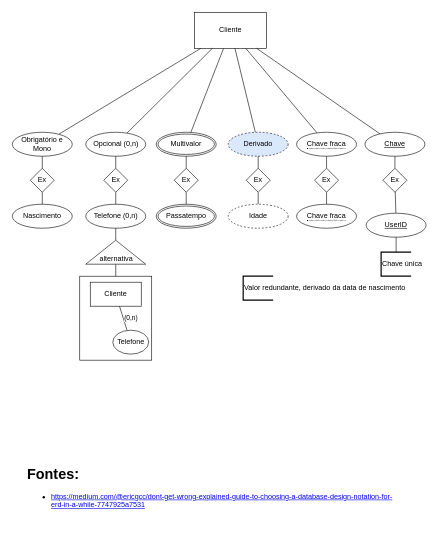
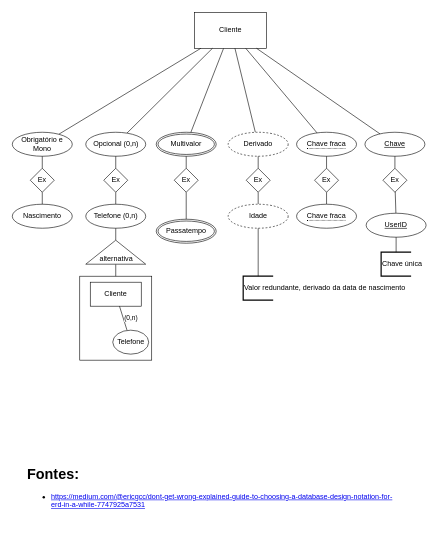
node "Derivado": fillcolor #dae8fc -> #ffffff
node "Passatempo": moved (186, 216) -> (186, 231)
edge "Idade" -- "Valor redundante, derivado da data de nascimento": added
